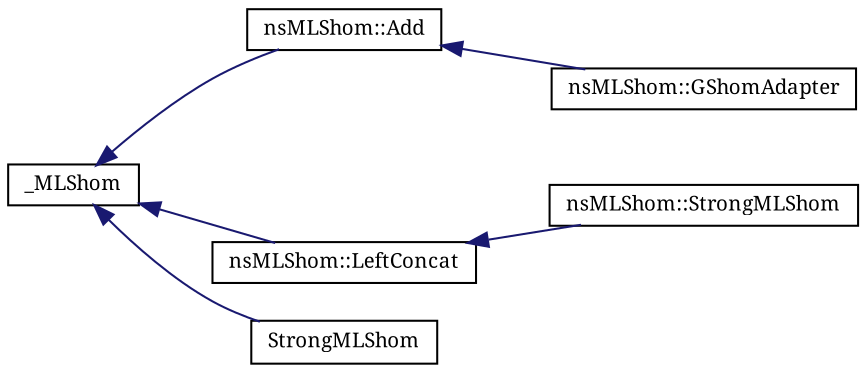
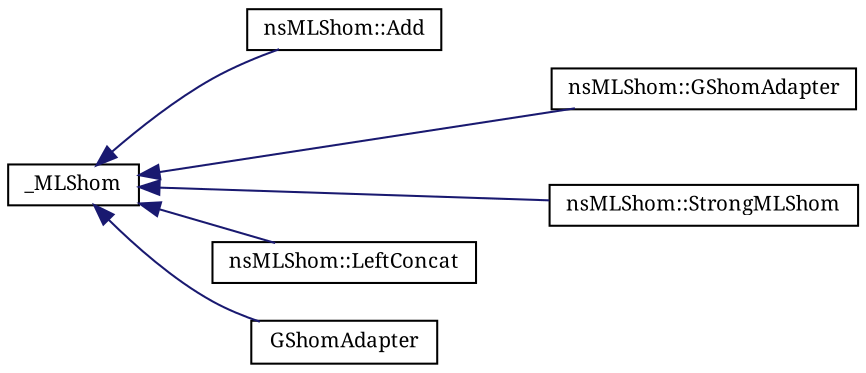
edge "nsMLShom::GShomAdapter" -> "nsMLShom::Add": now "nsMLShom::GShomAdapter" -> "_MLShom"
edge "nsMLShom::StrongMLShom" -> "nsMLShom::LeftConcat": now "nsMLShom::StrongMLShom" -> "_MLShom"
node "StrongMLShom": label "StrongMLShom" -> "GShomAdapter"
